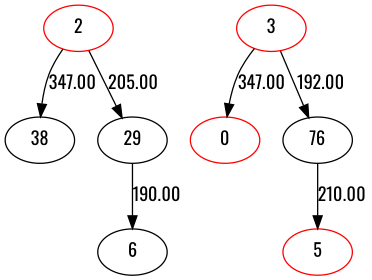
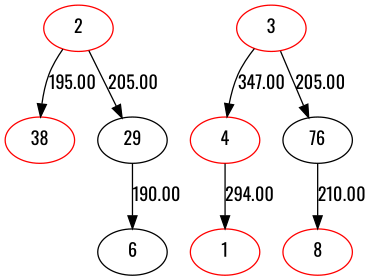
edge "2" -> "38": label "347.00" -> "195.00"
edge "3" -> "76": label "192.00" -> "205.00"
node "38": color black -> red
node "0": label "0" -> "4"
node "1": added
node "5": label "5" -> "8"
